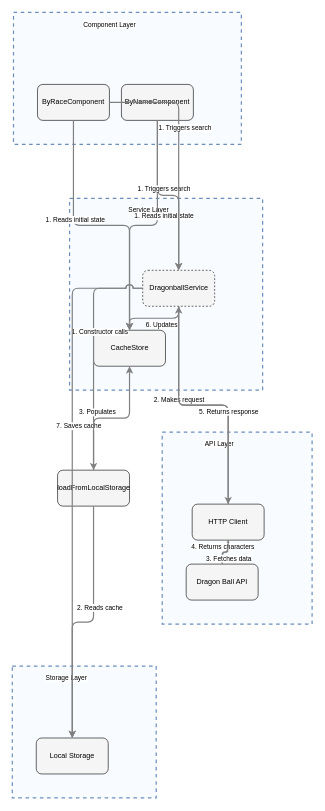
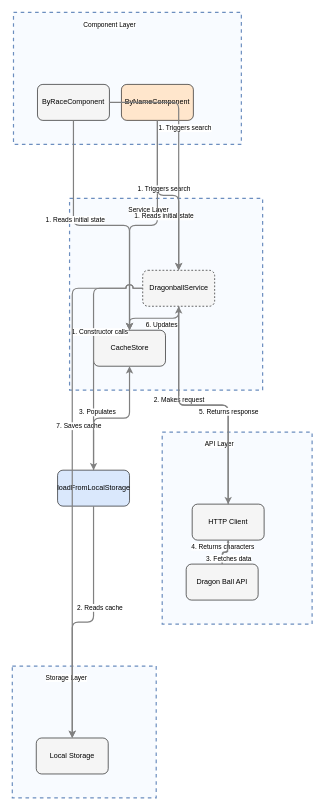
node "ByNameComponent": fillcolor #f5f5f5 -> #ffe6cc
node "loadFromLocalStorage": fillcolor #f5f5f5 -> #dae8fc
